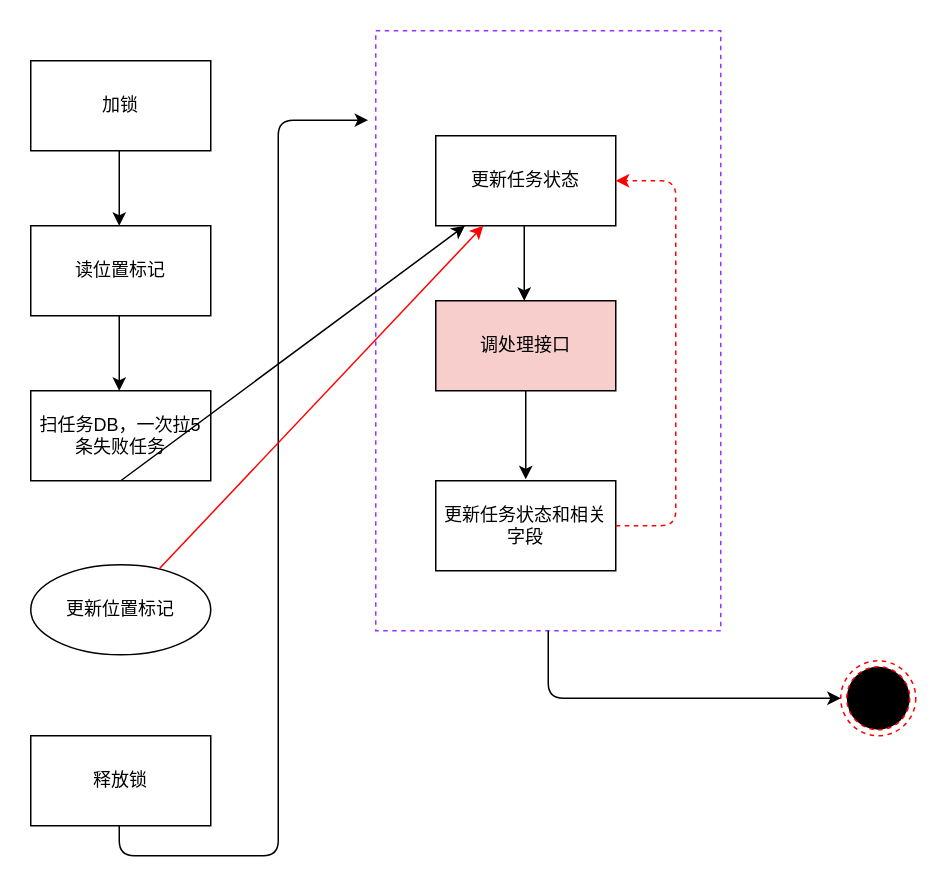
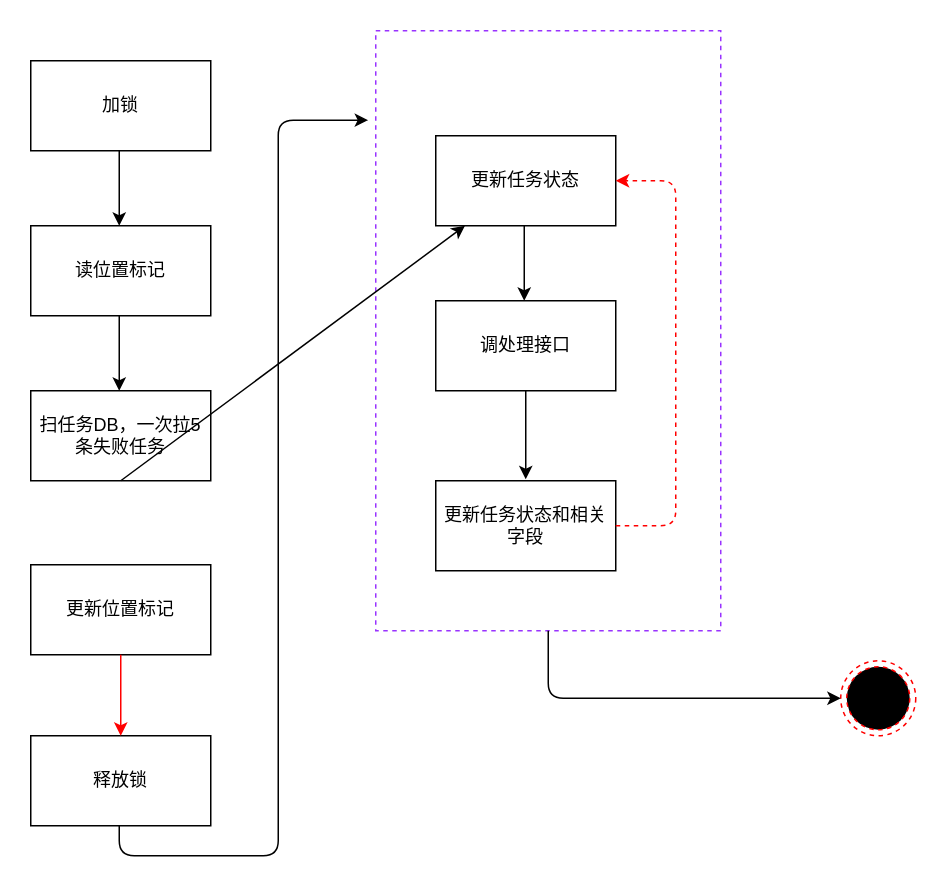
node "调处理接口": fillcolor #f8cecc -> #ffffff
edge "更新位置标记" -> "更新任务状态": now "更新位置标记" -> "释放锁"
node "更新位置标记": shape ellipse -> rectangle
